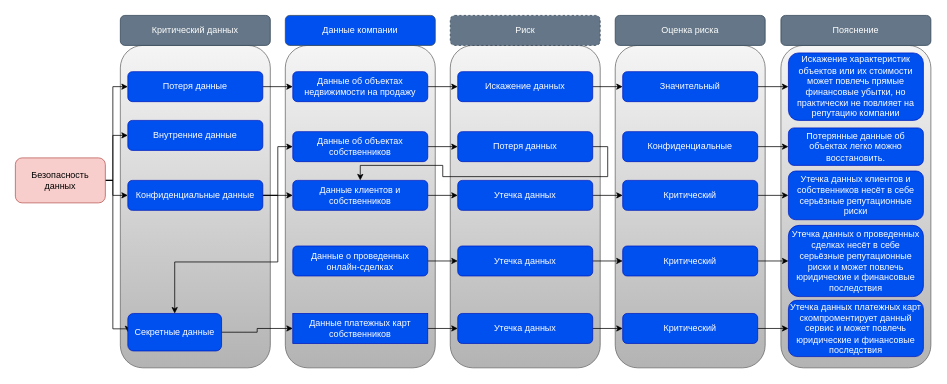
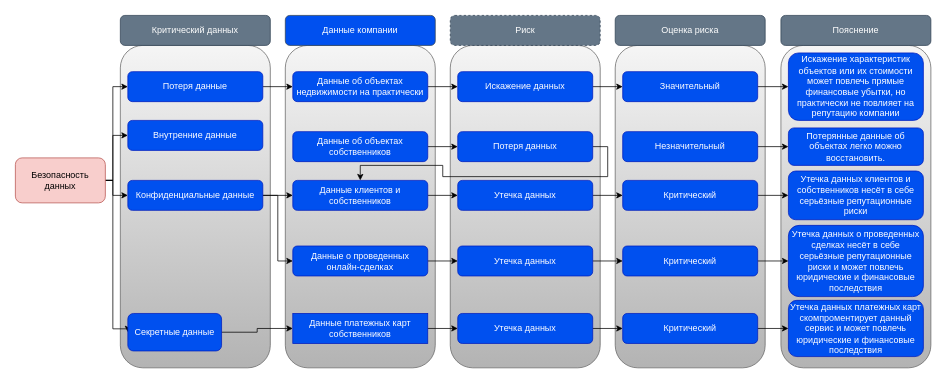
node "Данные об объектах недвижимости на продажу": label "Данные об объектах недвижимости на продажу" -> "Данные об объектах недвижимости на практически"
node "Конфиденциальные": label "Конфиденциальные" -> "Незначительный"
edge "Конфиденциальные данные" -> "Данные об объектах собственников": removed
edge "Конфиденциальные данные" -> "Секретные данные": now "Конфиденциальные данные" -> "Данные о проведенных онлайн-сделках"
